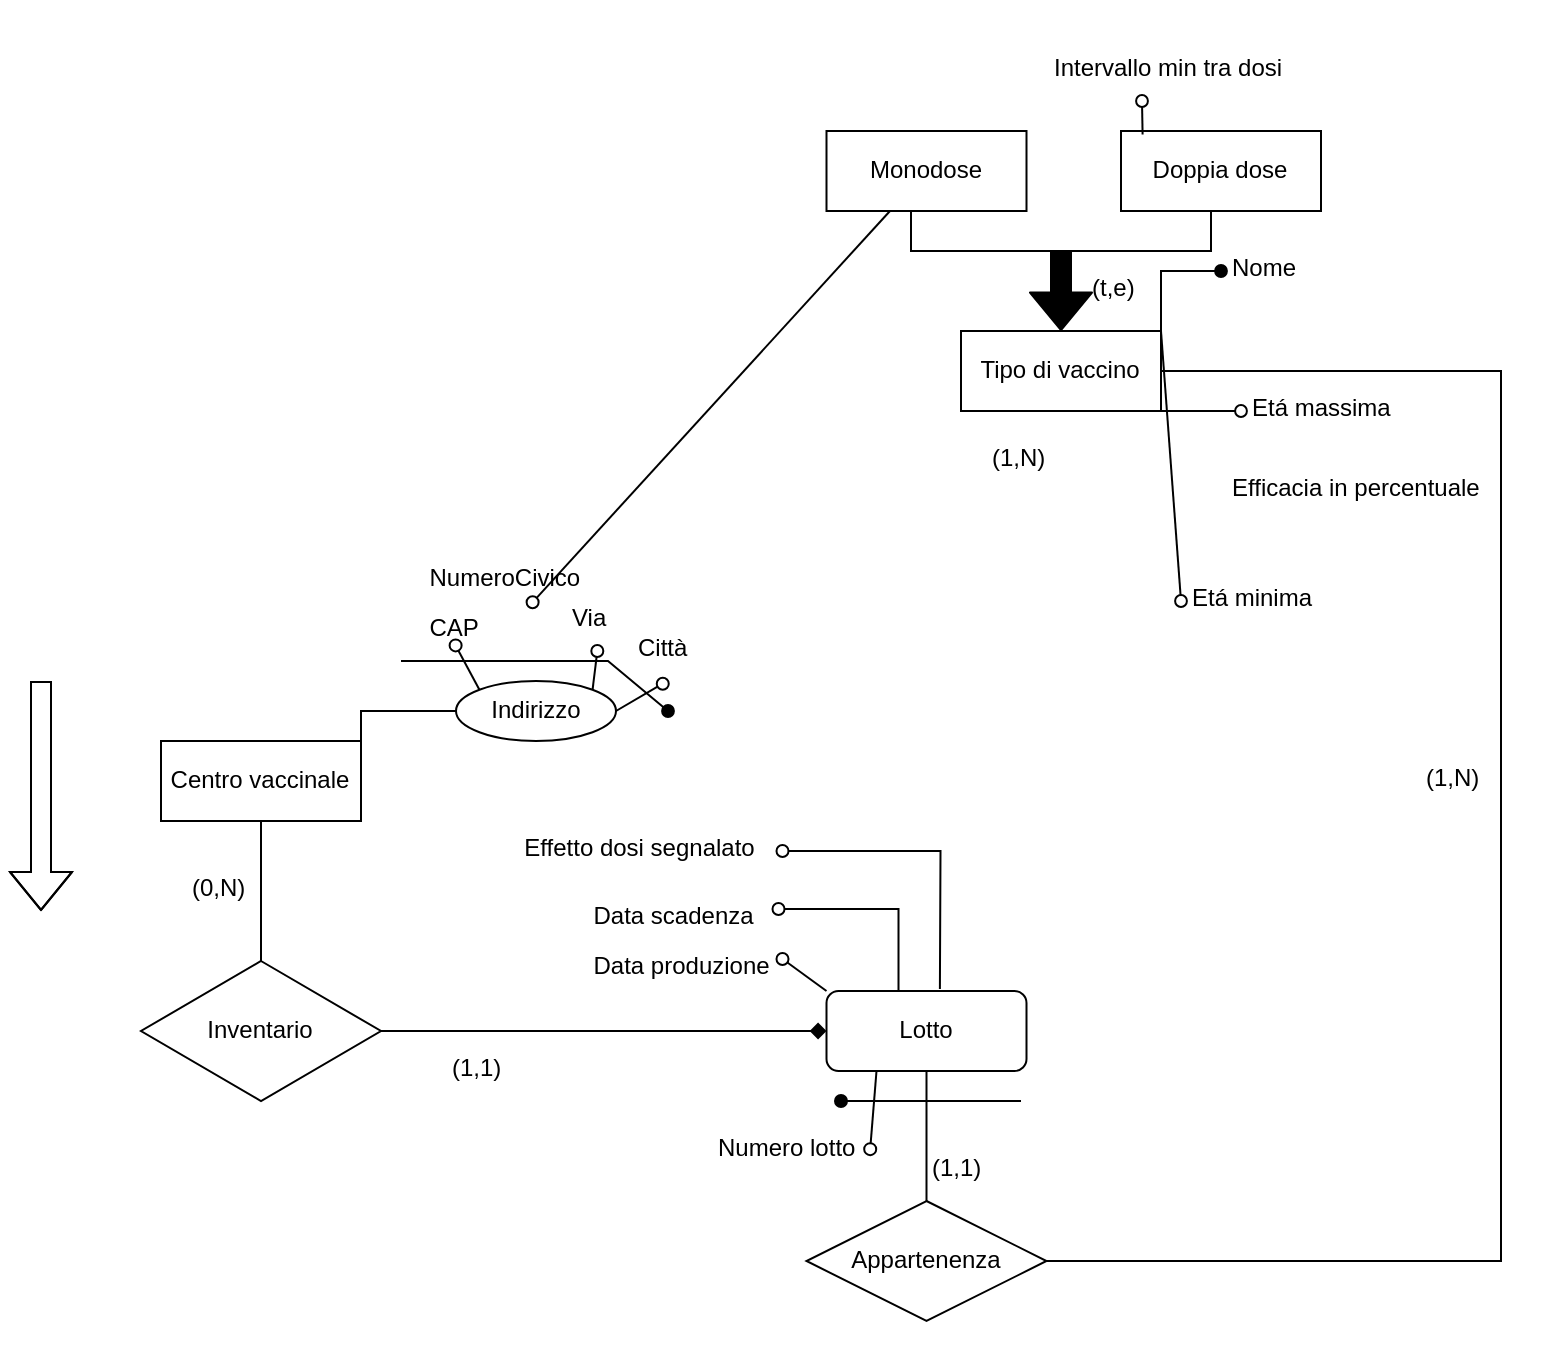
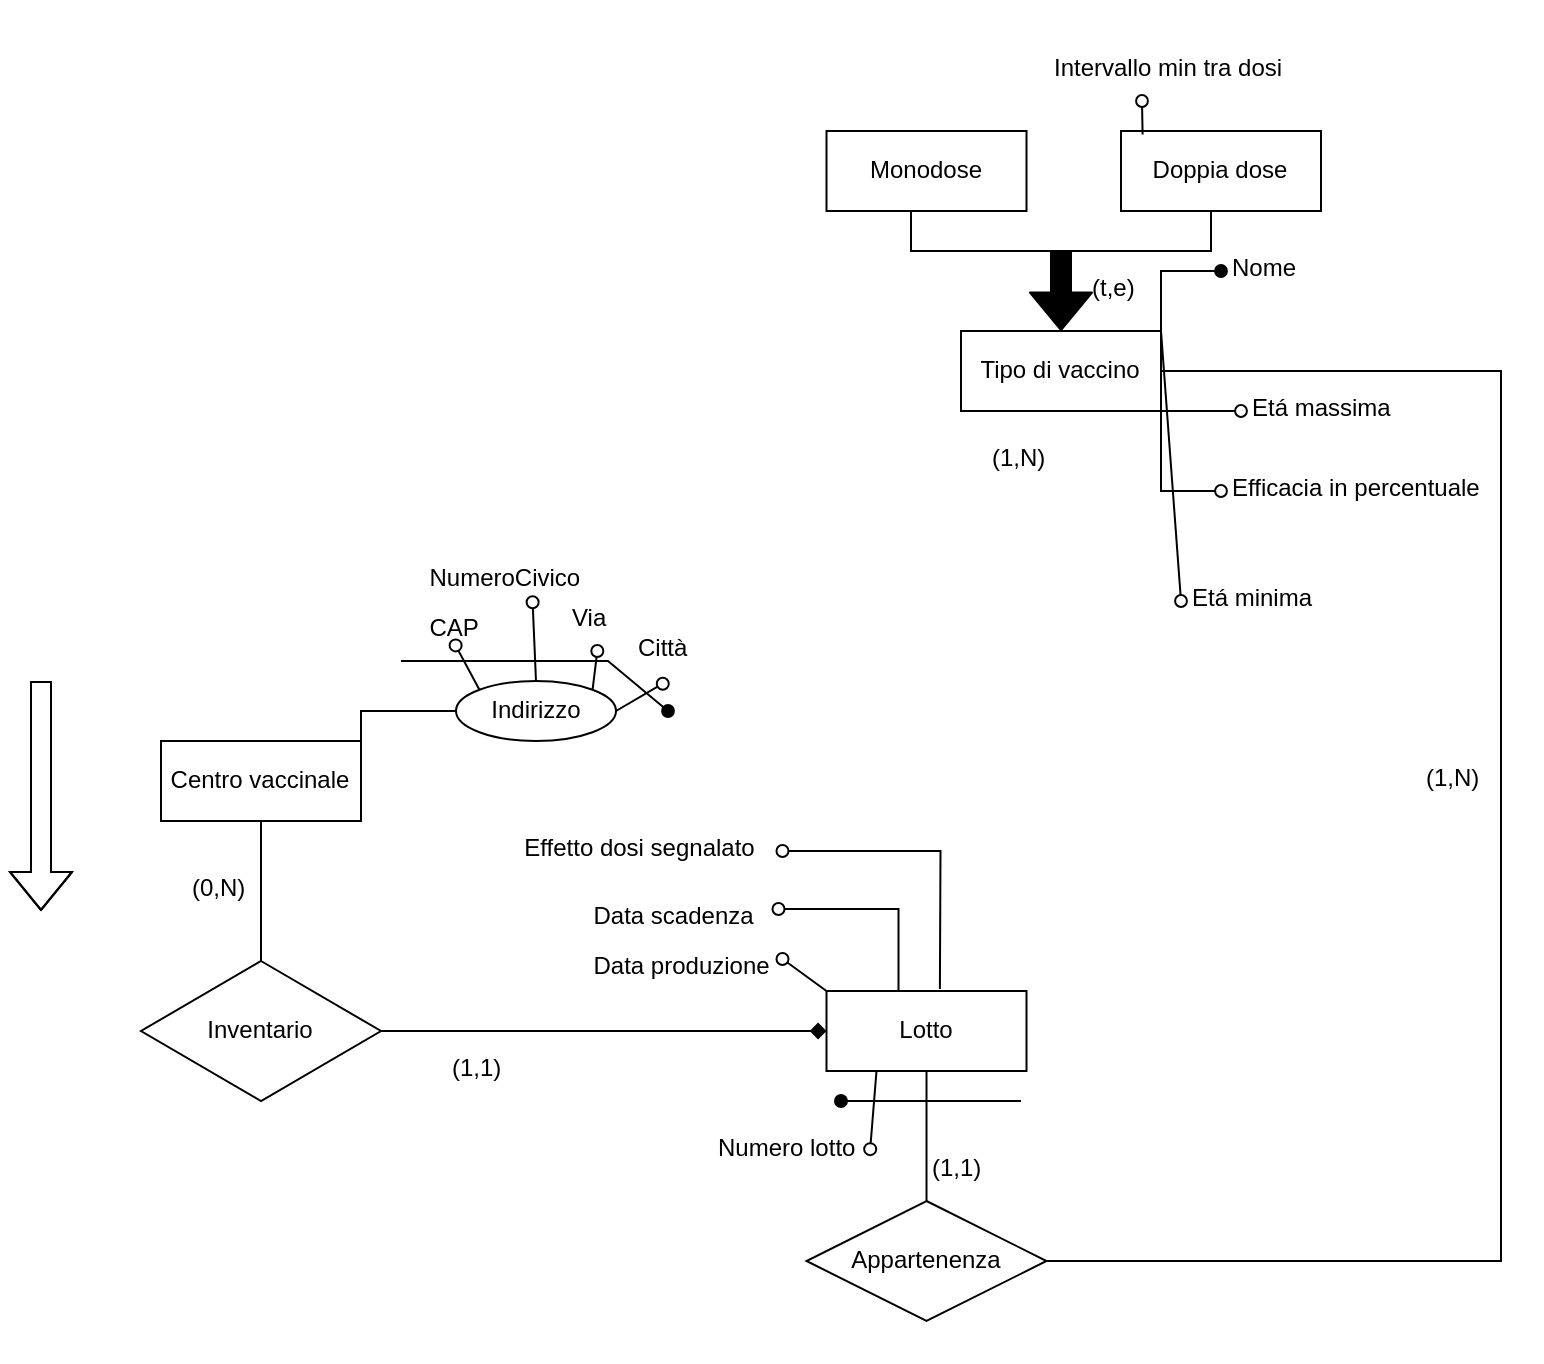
edge "Monodose" -> "NumeroCivico": now "Indirizzo" -> "NumeroCivico"
edge "Tipo di vaccino" -> "Efficacia in percentuale": added
node "Lotto": shape rounded rectangle -> rectangle
